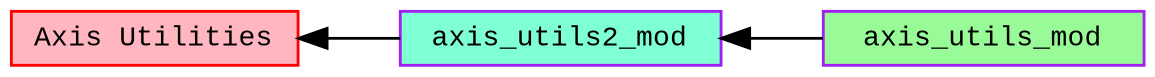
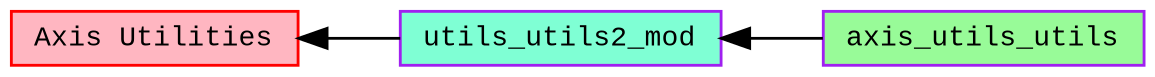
node "axis_utils2_mod": label "axis_utils2_mod" -> "utils_utils2_mod"
node "axis_utils_mod": label "axis_utils_mod" -> "axis_utils_utils"
